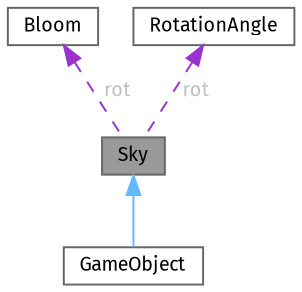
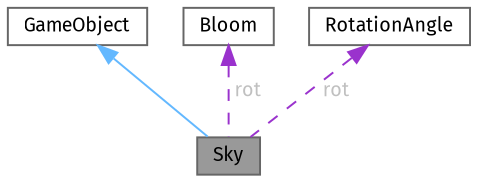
edge "GameObject" -> "Sky": reversed
